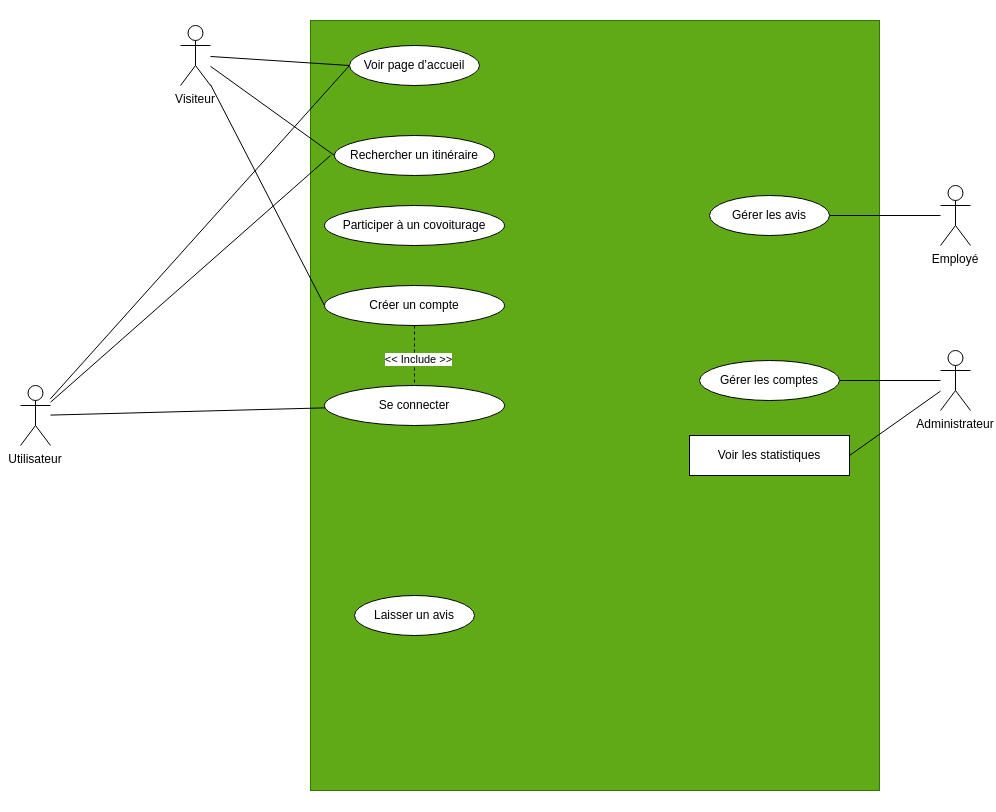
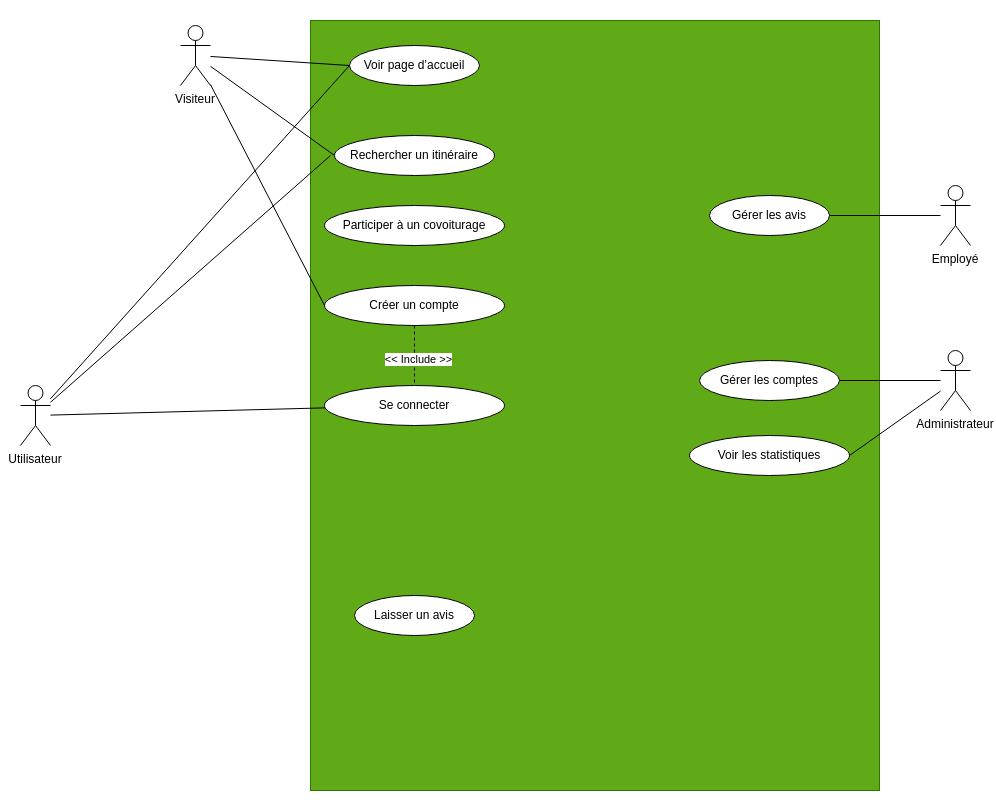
node "Voir les statistiques": shape rectangle -> ellipse
